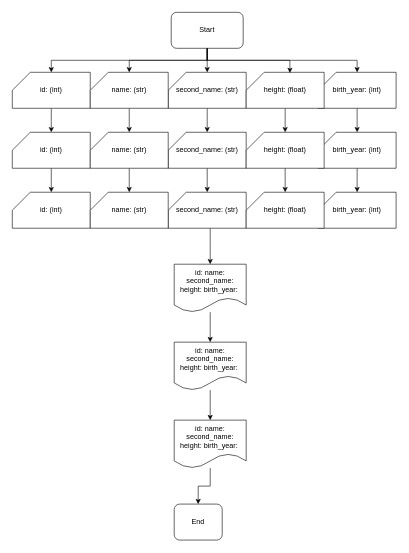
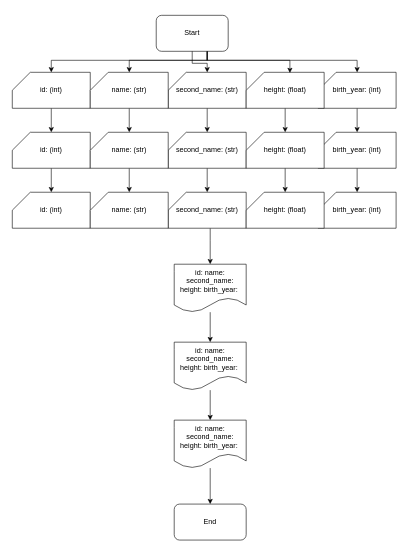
node "Start": moved (207, 30) -> (192, 33)
node "End": size 48x36 -> 72x36
